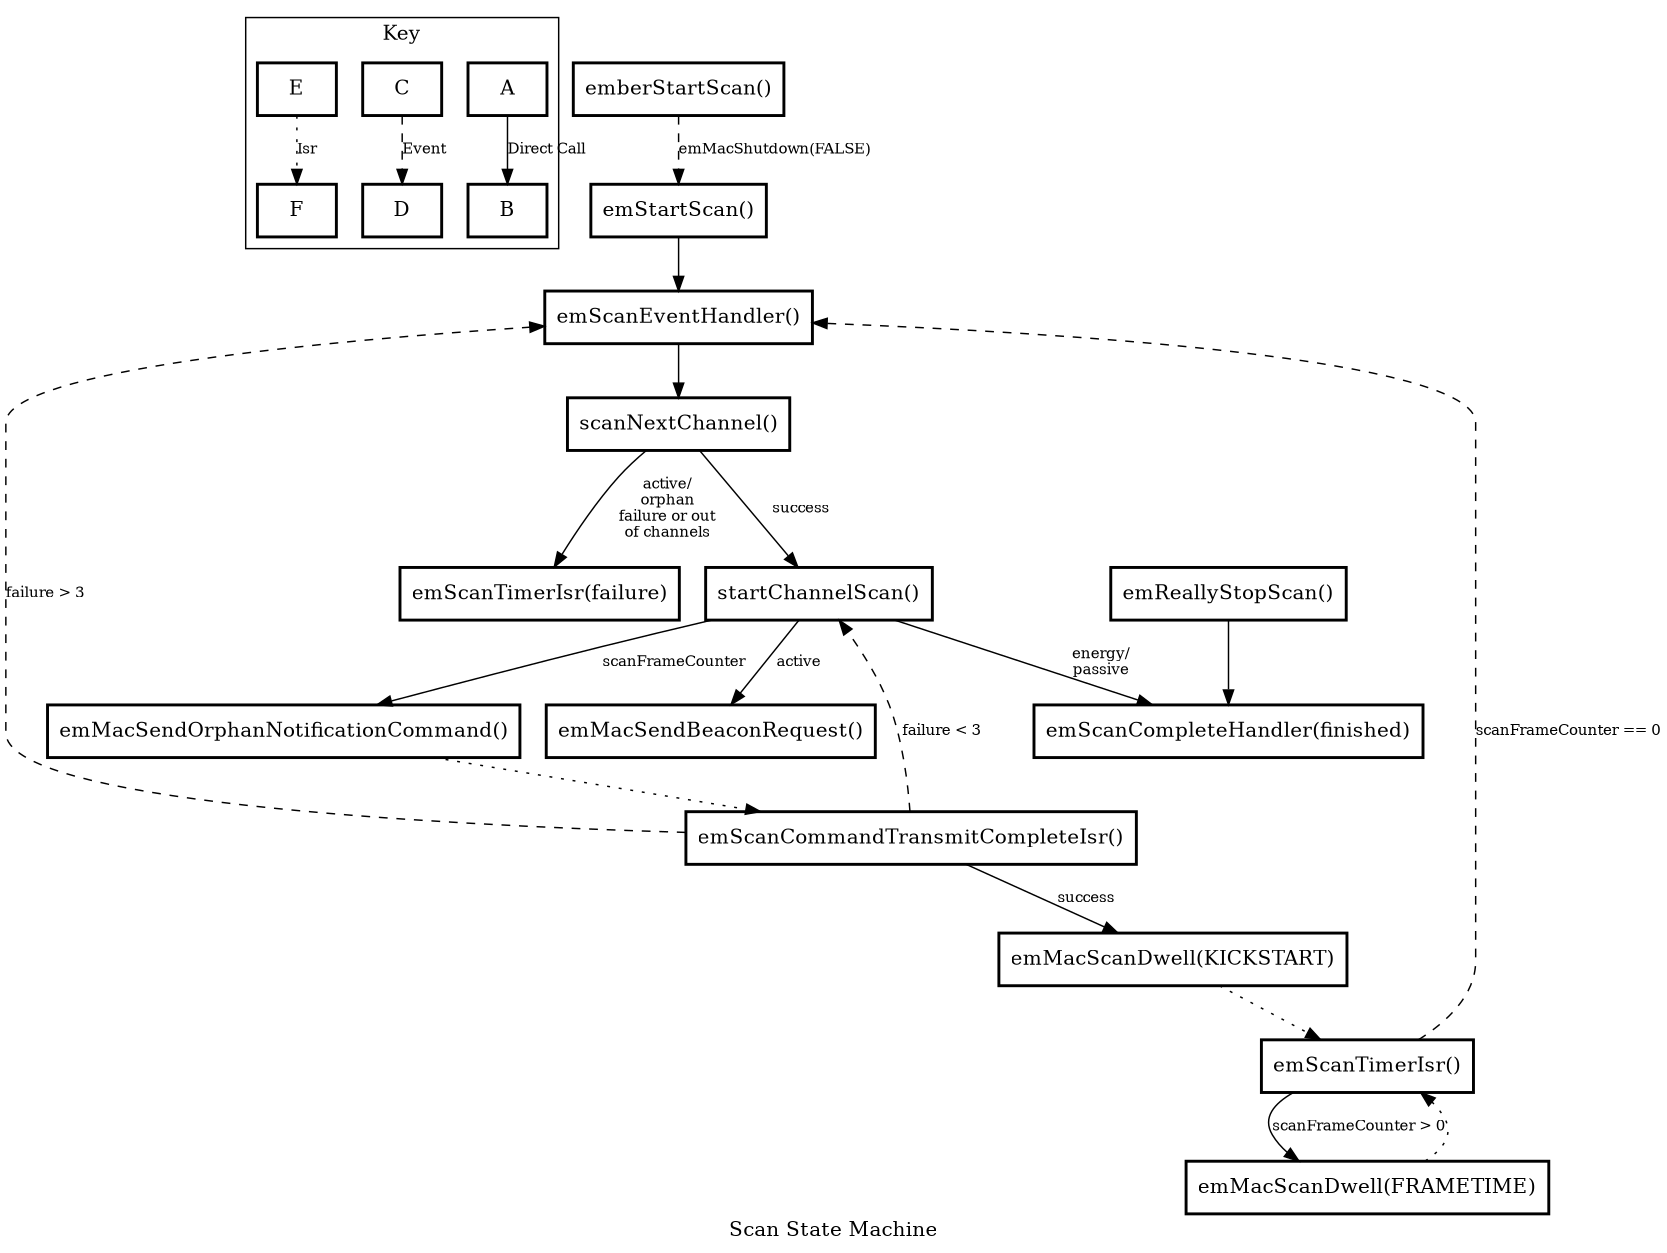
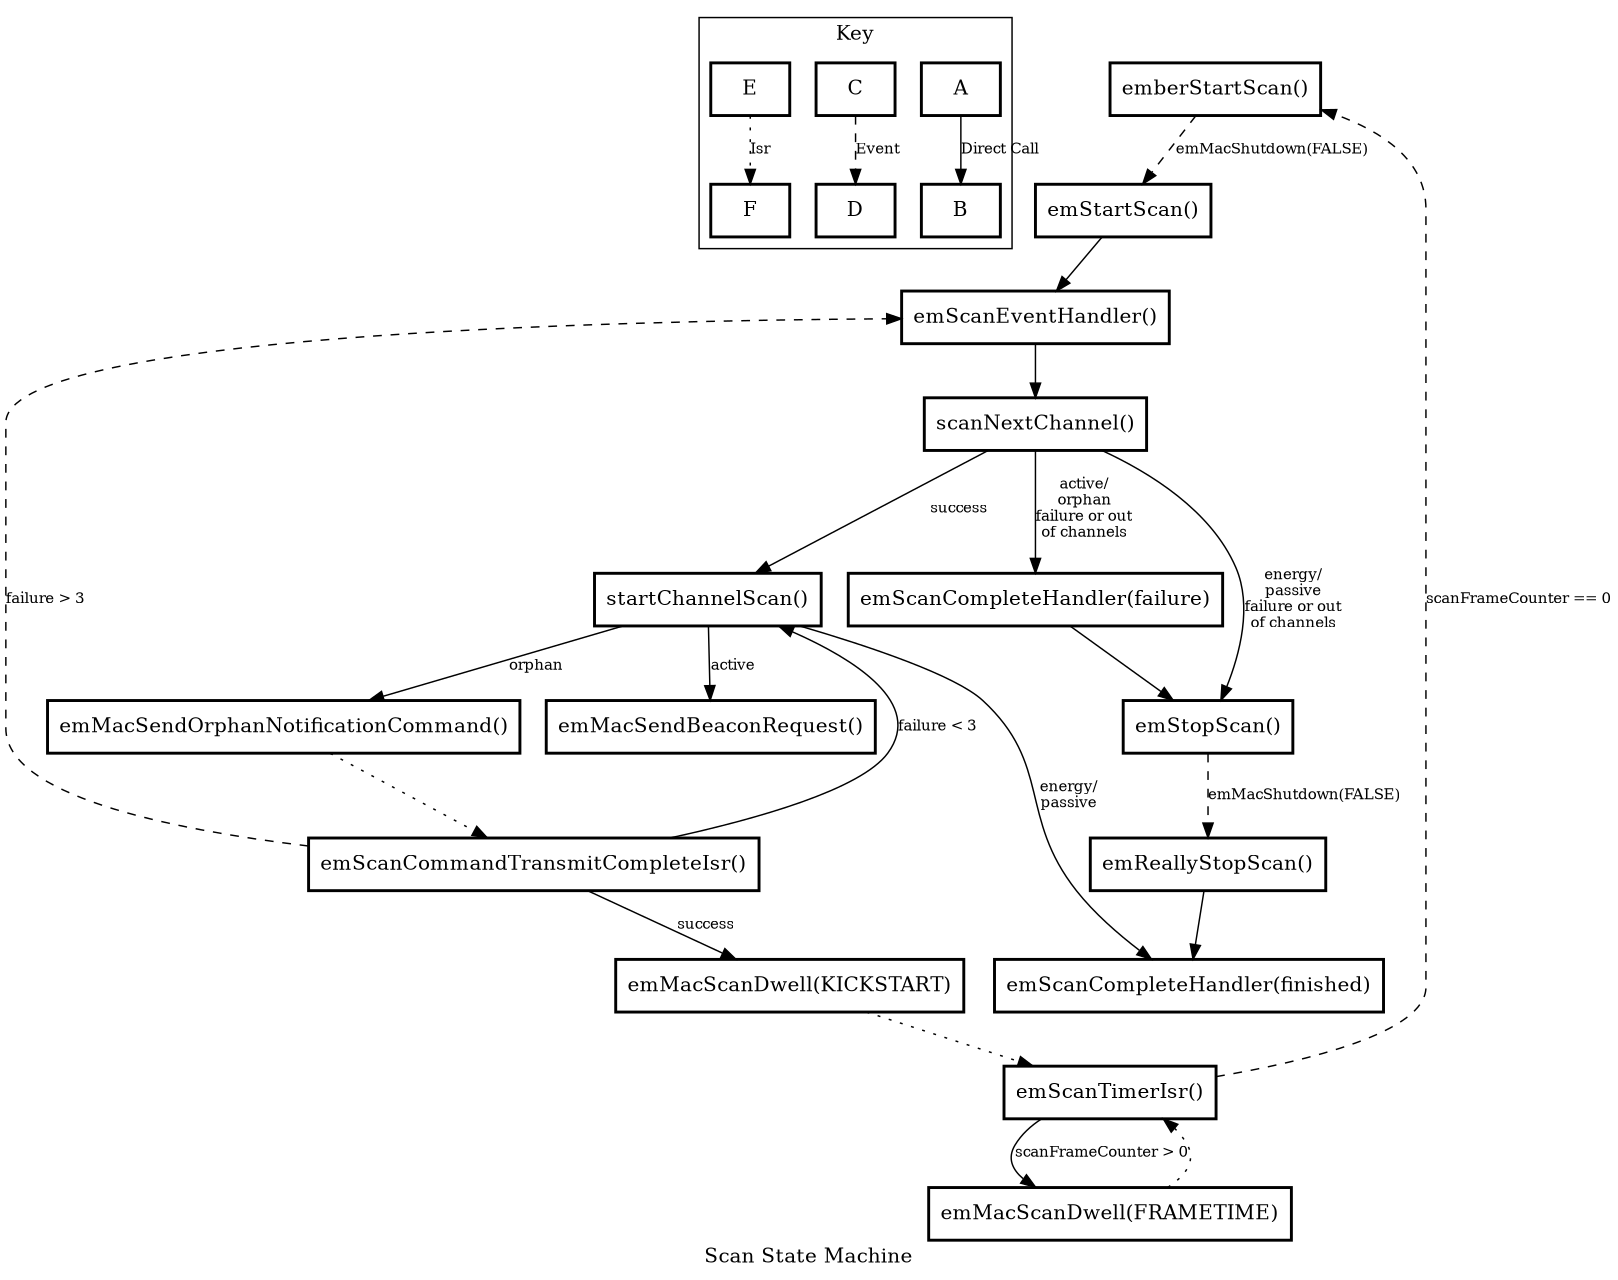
edge "emScanTimerIsr()" -> "emScanEventHandler()": now "emScanTimerIsr()" -> "emberStartScan()"
node "emScanTimerIsr(failure)": label "emScanTimerIsr(failure)" -> "emScanCompleteHandler(failure)"
edge "startChannelScan()" -> "emMacSendOrphanNotificationCommand()": label "scanFrameCounter" -> "orphan"
edge "emScanCommandTransmitCompleteIsr()" -> "startChannelScan()": style dashed -> solid
node "emStopScan()": added
